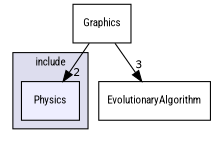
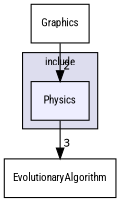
edge "Graphics" -> "EvolutionaryAlgorithm": now "Physics" -> "EvolutionaryAlgorithm"
